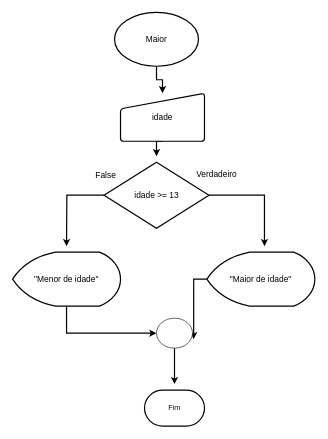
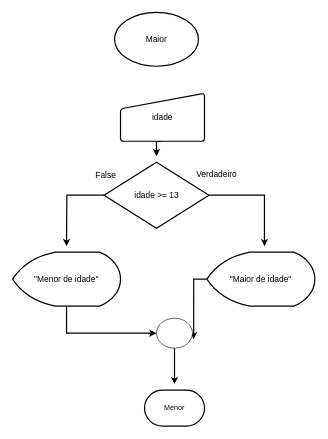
edge "Maior" -> "idade": removed
node "Fim": label "Fim" -> "Menor"
